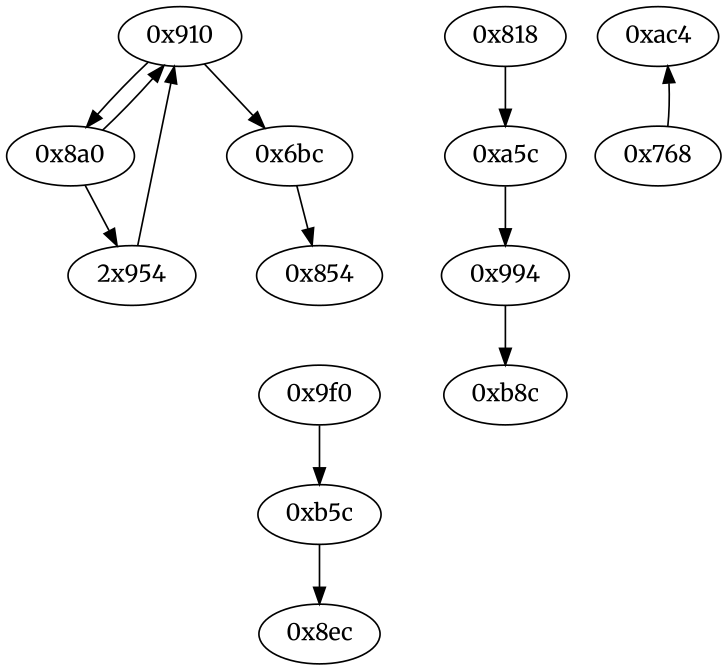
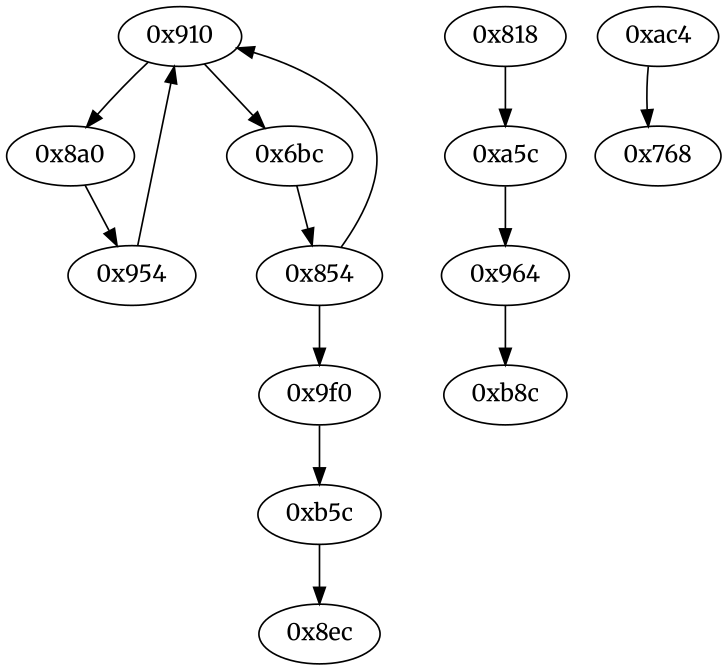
edge "0x8a0" -> "0x910": now "0x854" -> "0x910"
edge "0x768" -> "0xac4": reversed
node "2x954": label "2x954" -> "0x954"
node "0x994": label "0x994" -> "0x964"
edge "0x854" -> "0x9f0": added
